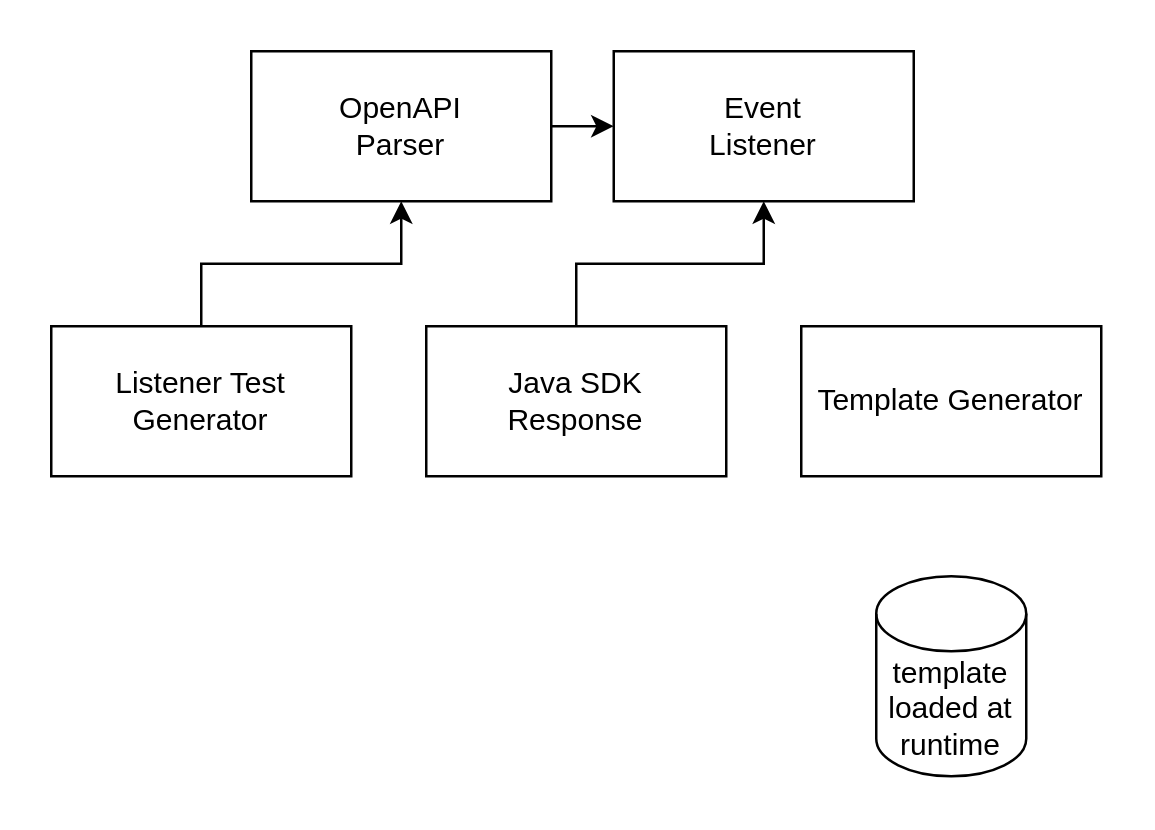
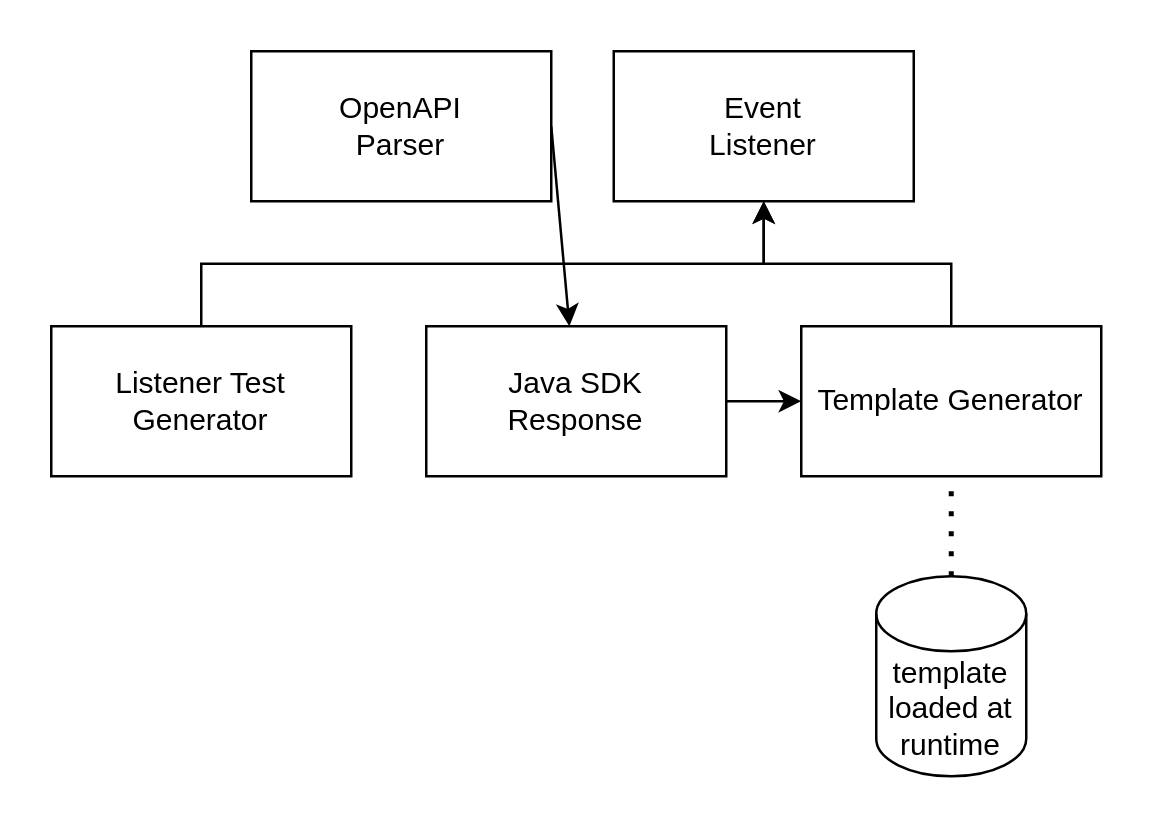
edge "OpenAPI Parser" -> "Event Listener": now "OpenAPI Parser" -> "Java SDK Response"
edge "Listener Test Generator" -> "OpenAPI Parser": now "Listener Test Generator" -> "Event Listener"
edge "Template Generator" -> "Event Listener": added
edge "Java SDK Response" -> "Event Listener": now "Java SDK Response" -> "Template Generator"
edge "Template Generator" -- "template loaded at runtime": added
